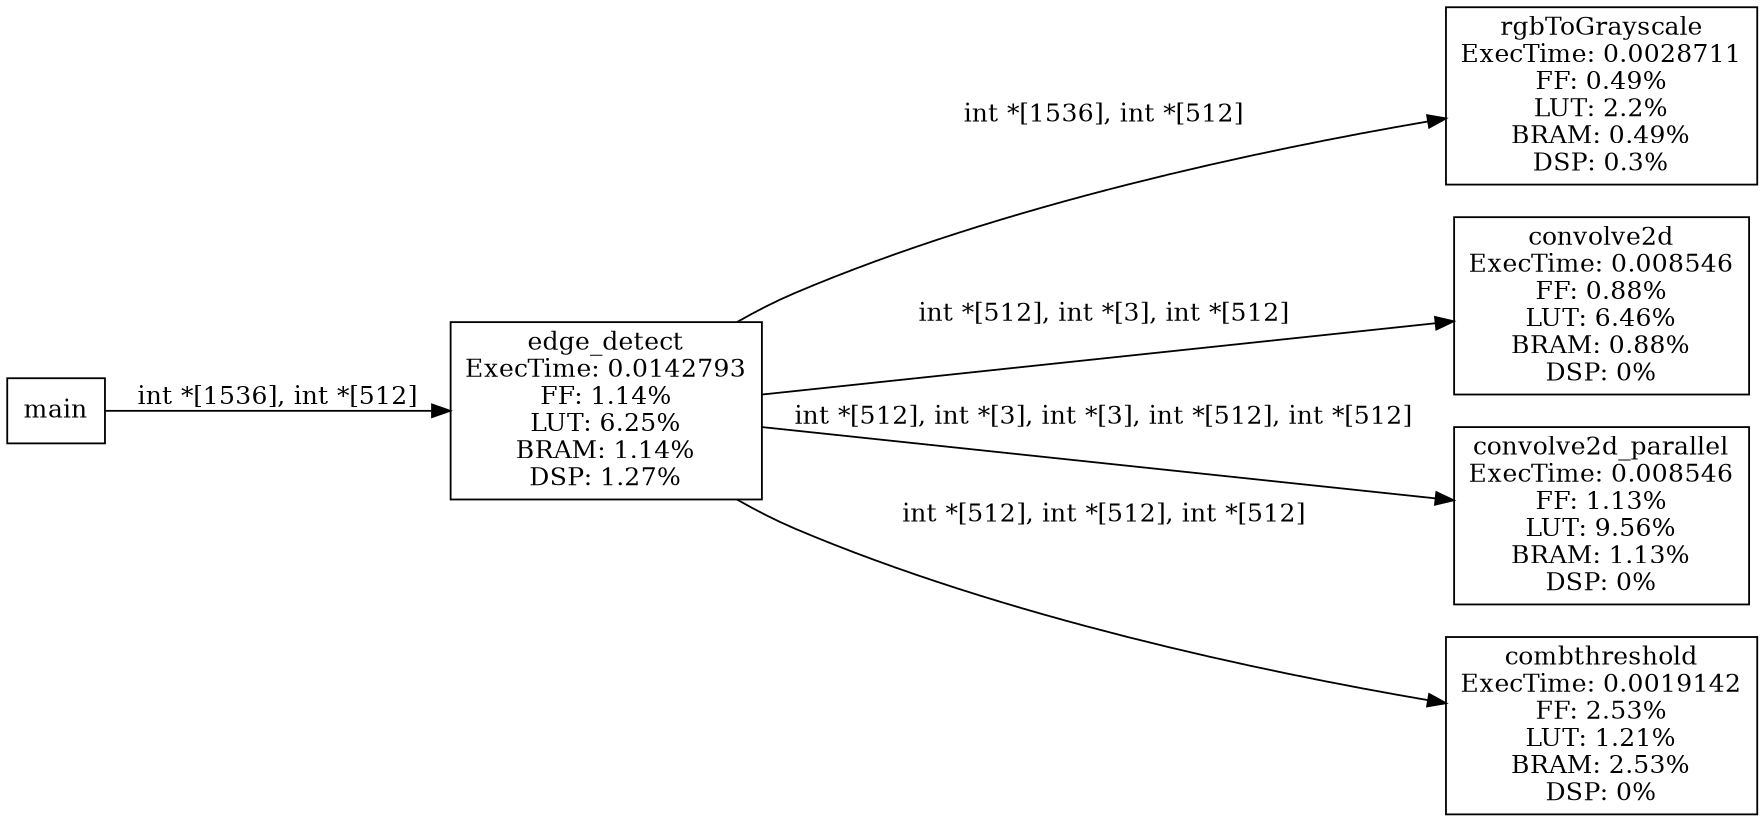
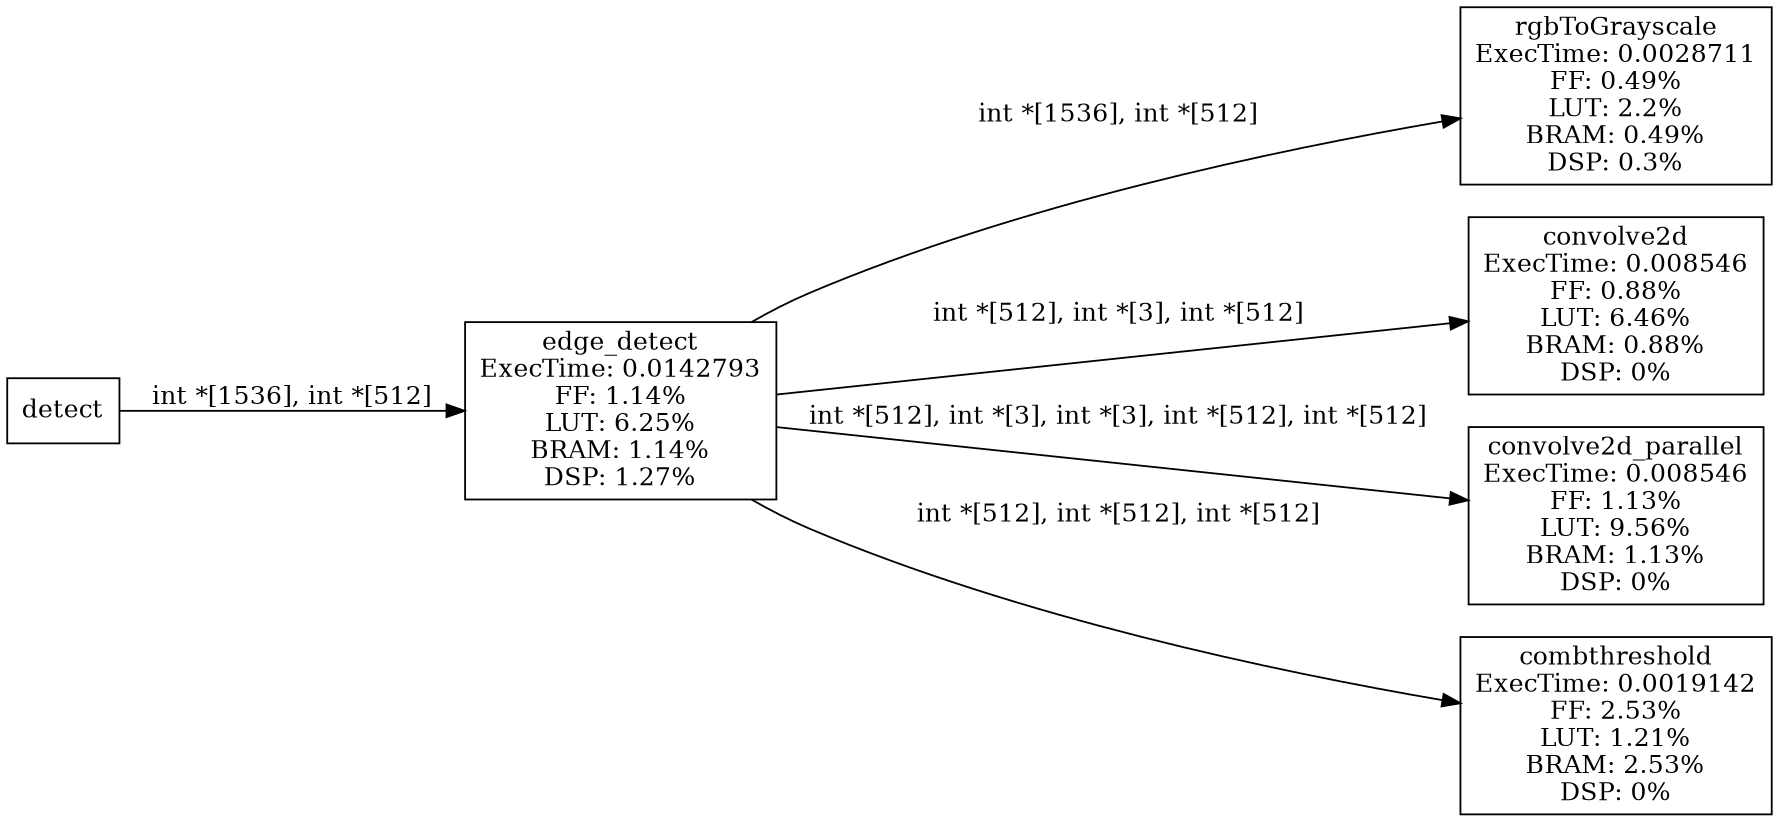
node "main": label "main" -> "detect"
